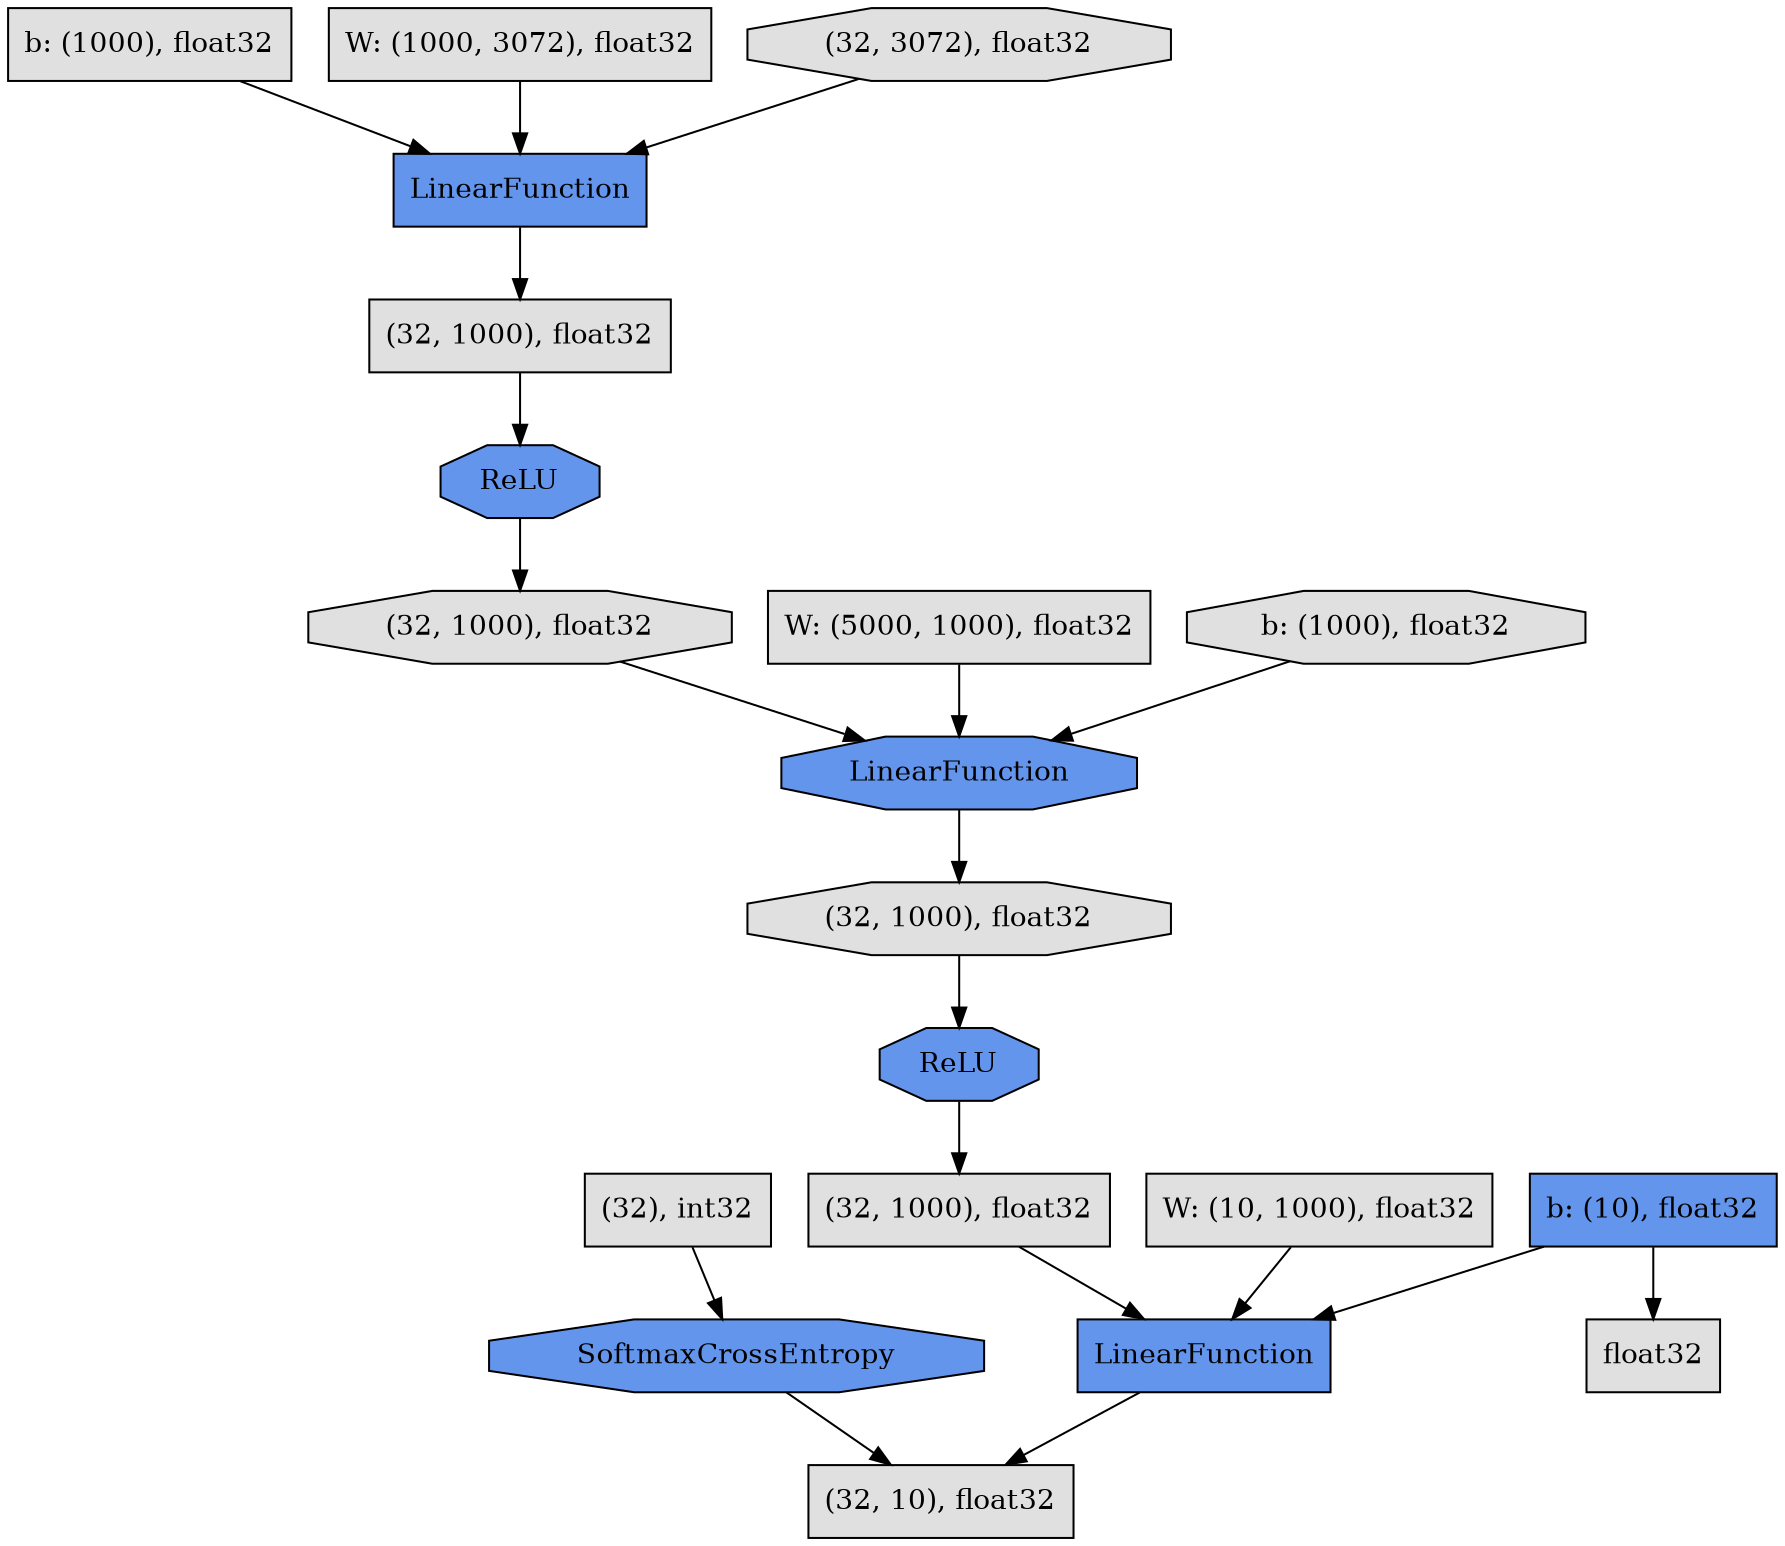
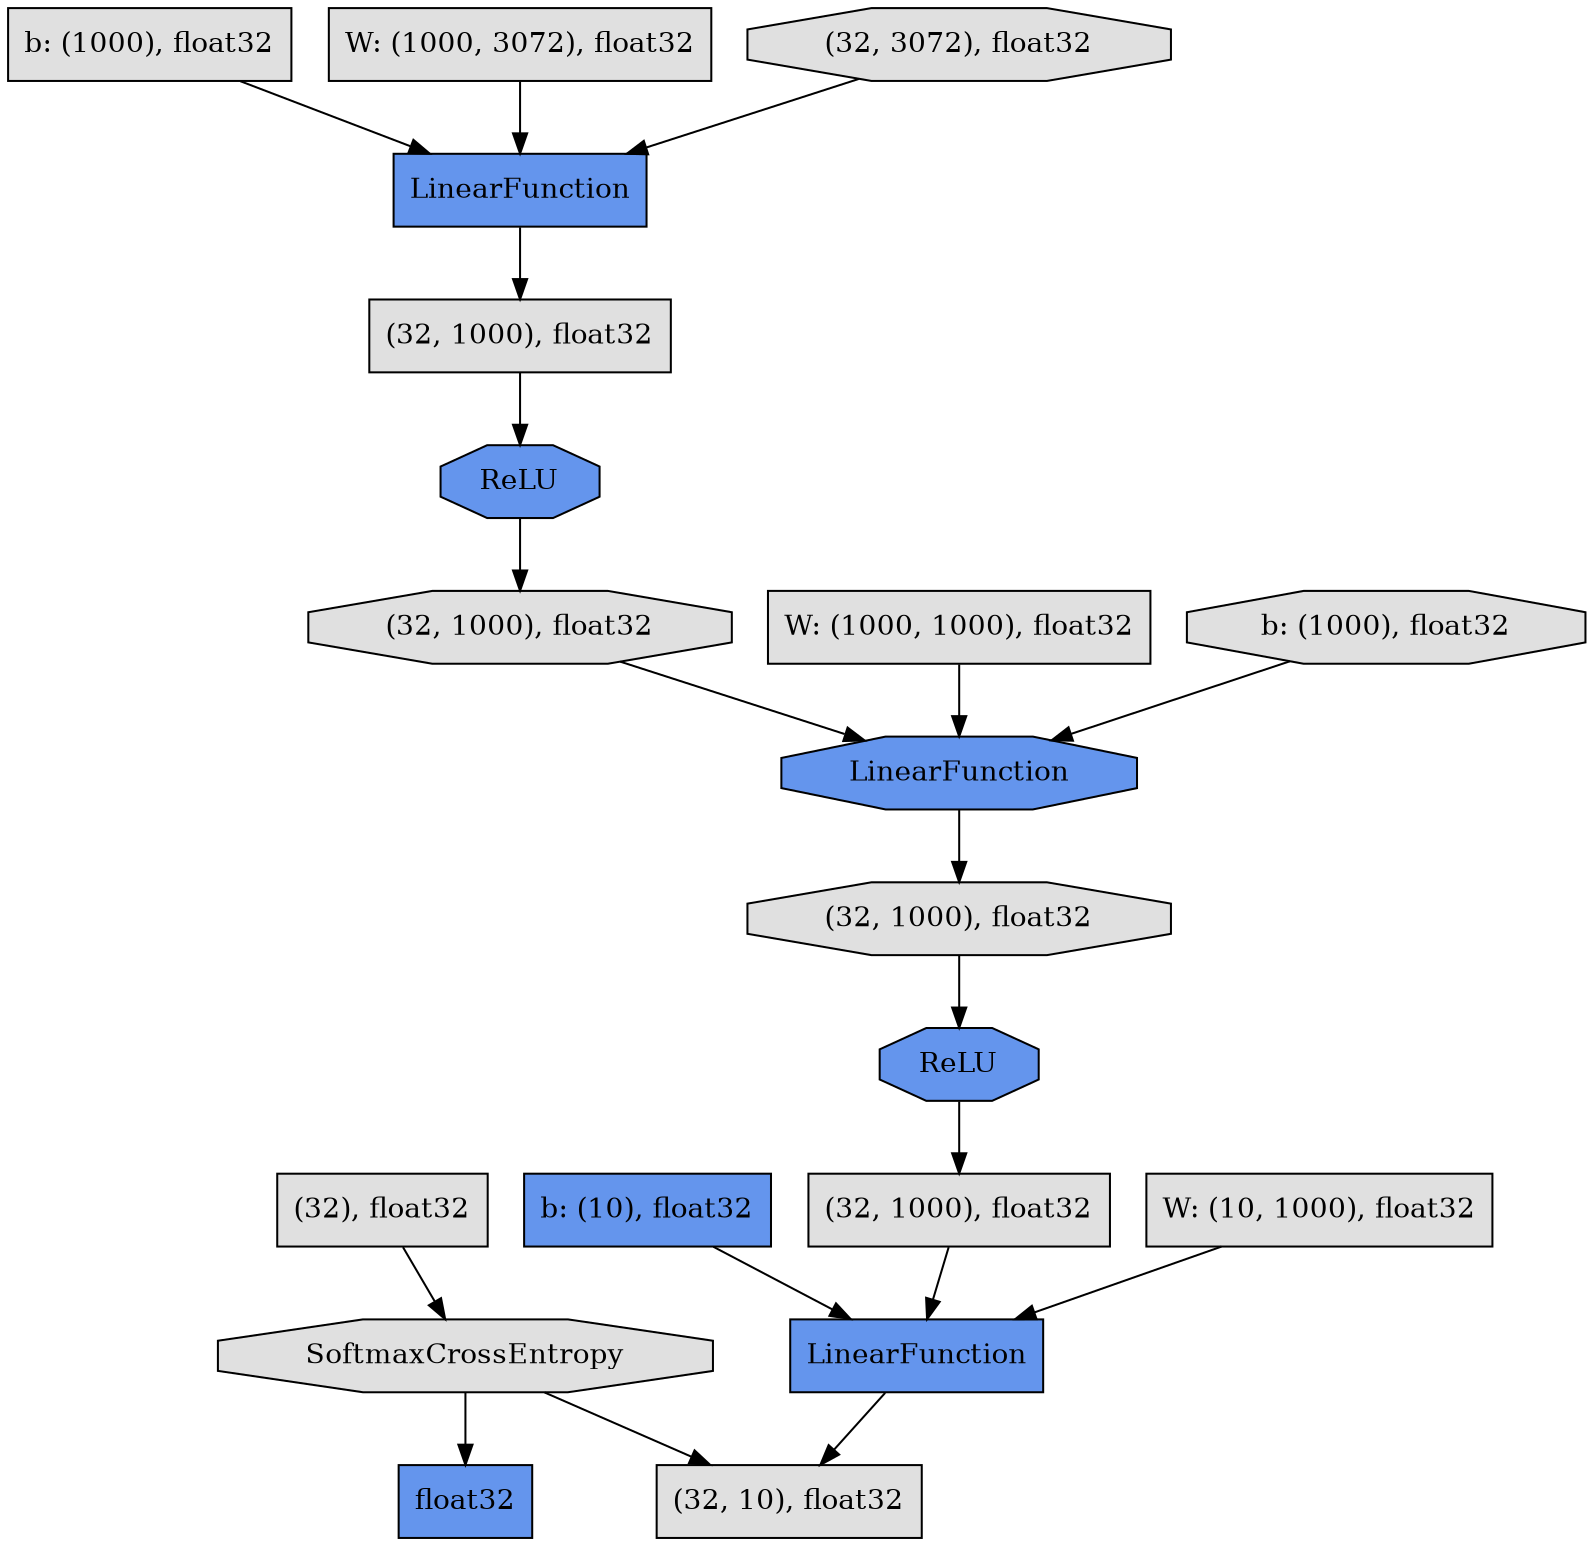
node "W: (5000, 1000), float32": label "W: (5000, 1000), float32" -> "W: (1000, 1000), float32"
node "(32), int32": label "(32), int32" -> "(32), float32"
edge "b: (10), float32" -> "float32": now "SoftmaxCrossEntropy" -> "float32"
node "SoftmaxCrossEntropy": fillcolor #6495ed -> #e0e0e0
node "float32": fillcolor #e0e0e0 -> #6495ed
